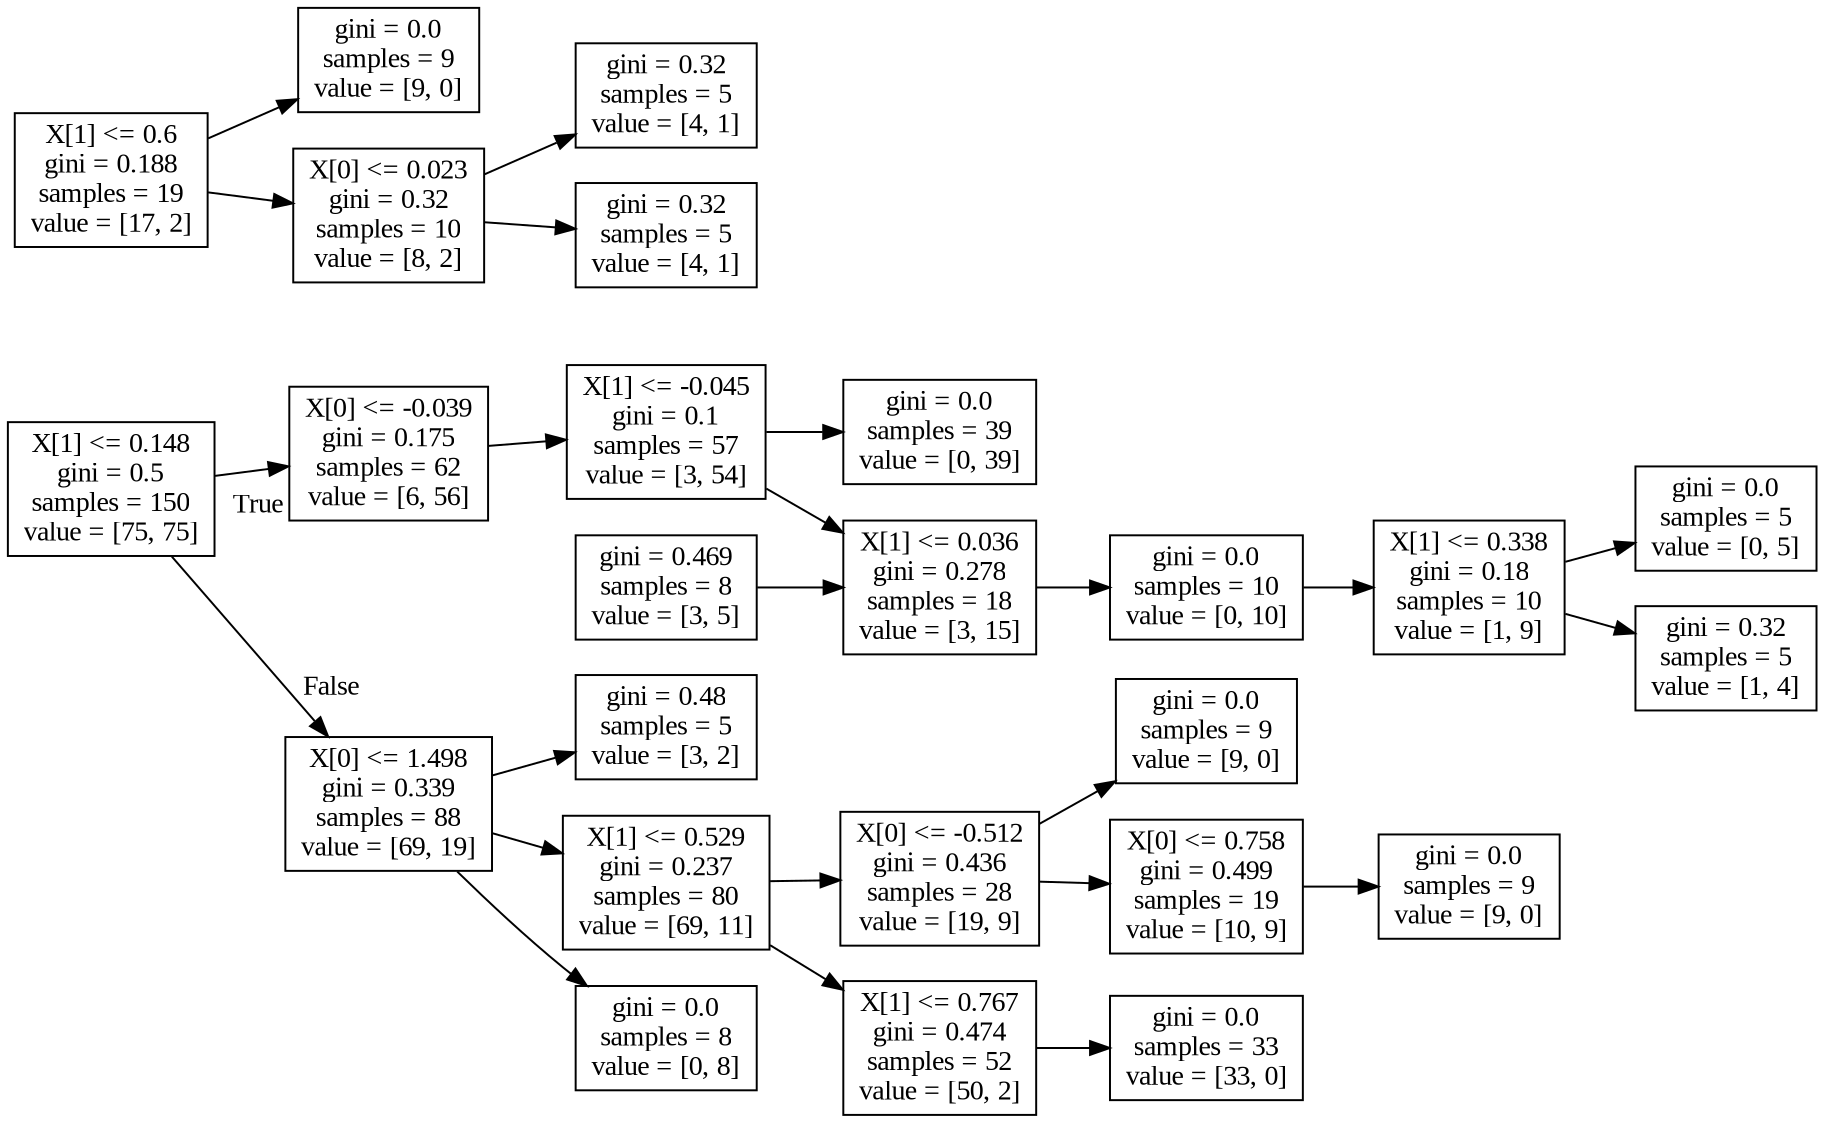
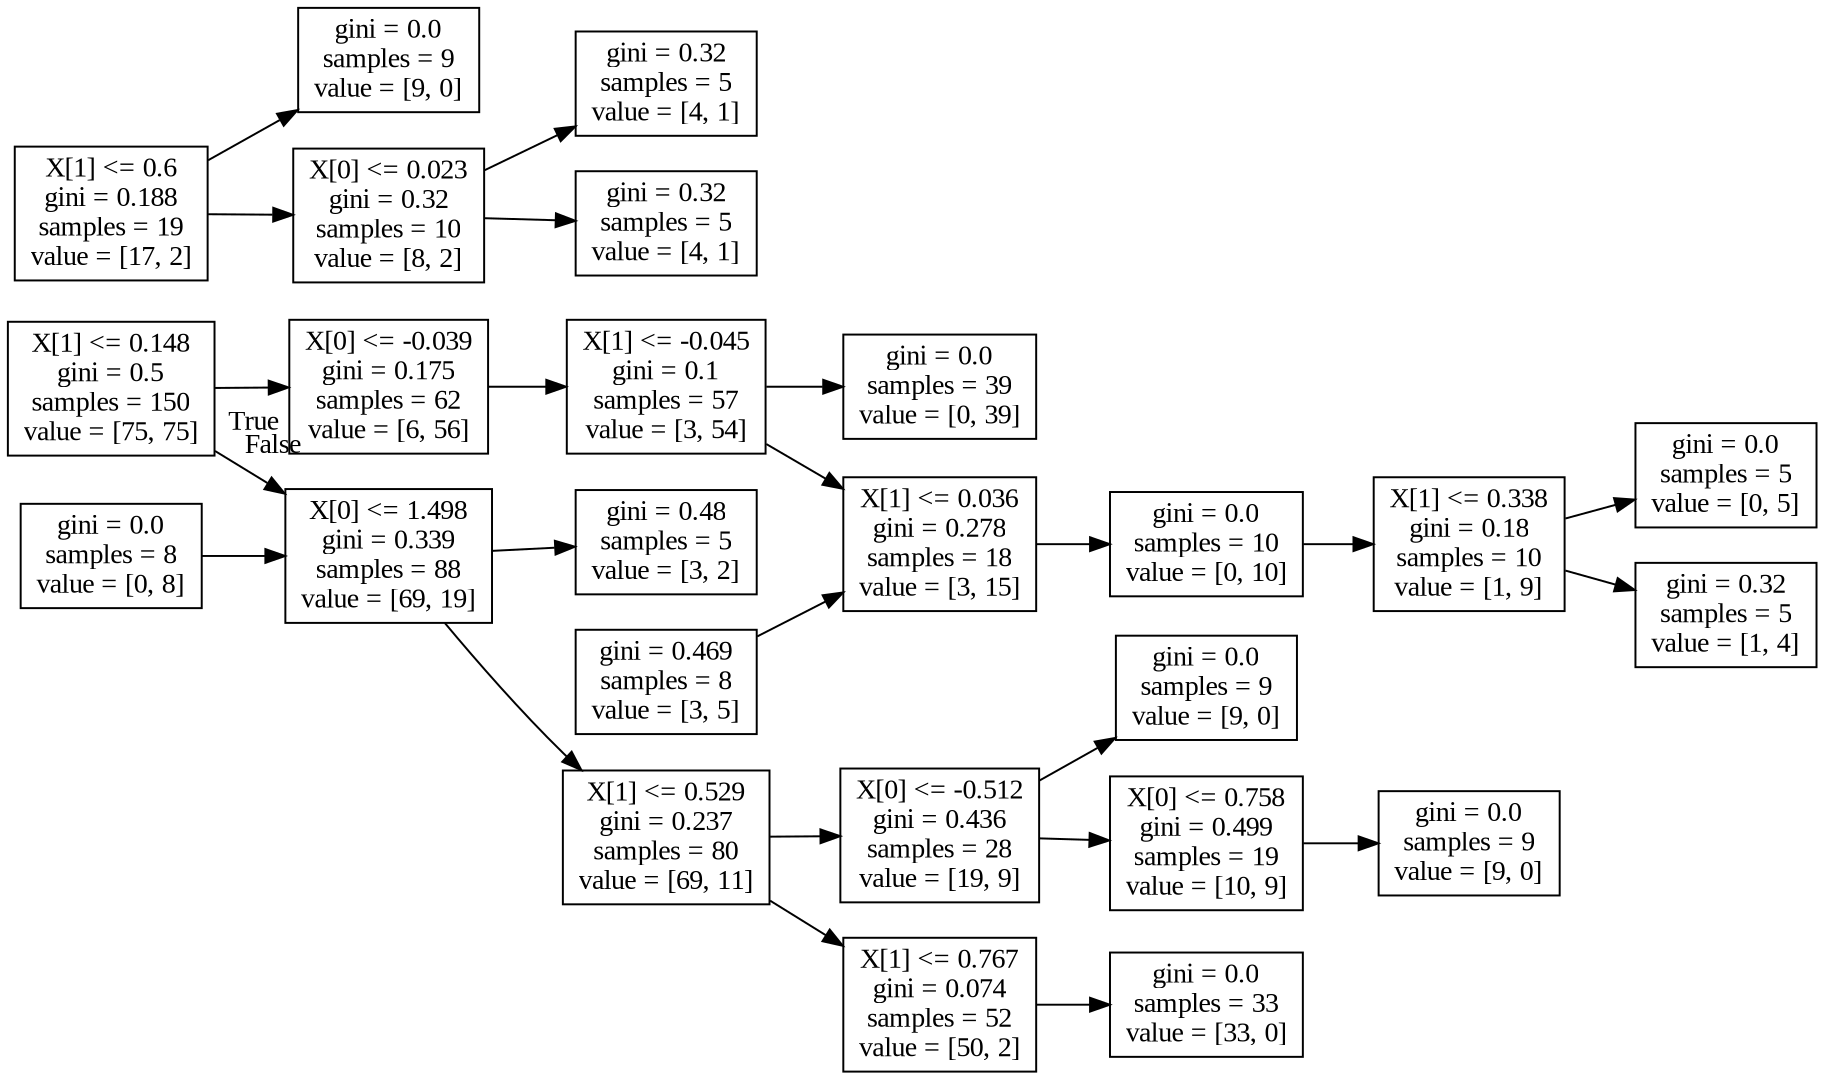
edge "X[0] <= 1.498 gini = 0.339 samples = 88 value = [69, 19]" -> "gini = 0.0 samples = 8 value = [0, 8]": reversed
node "X[1] <= 0.767 gini = 0.474 samples = 52 value = [50, 2]": label "X[1] <= 0.767 gini = 0.474 samples = 52 value = [50, 2]" -> "X[1] <= 0.767 gini = 0.074 samples = 52 value = [50, 2]"
